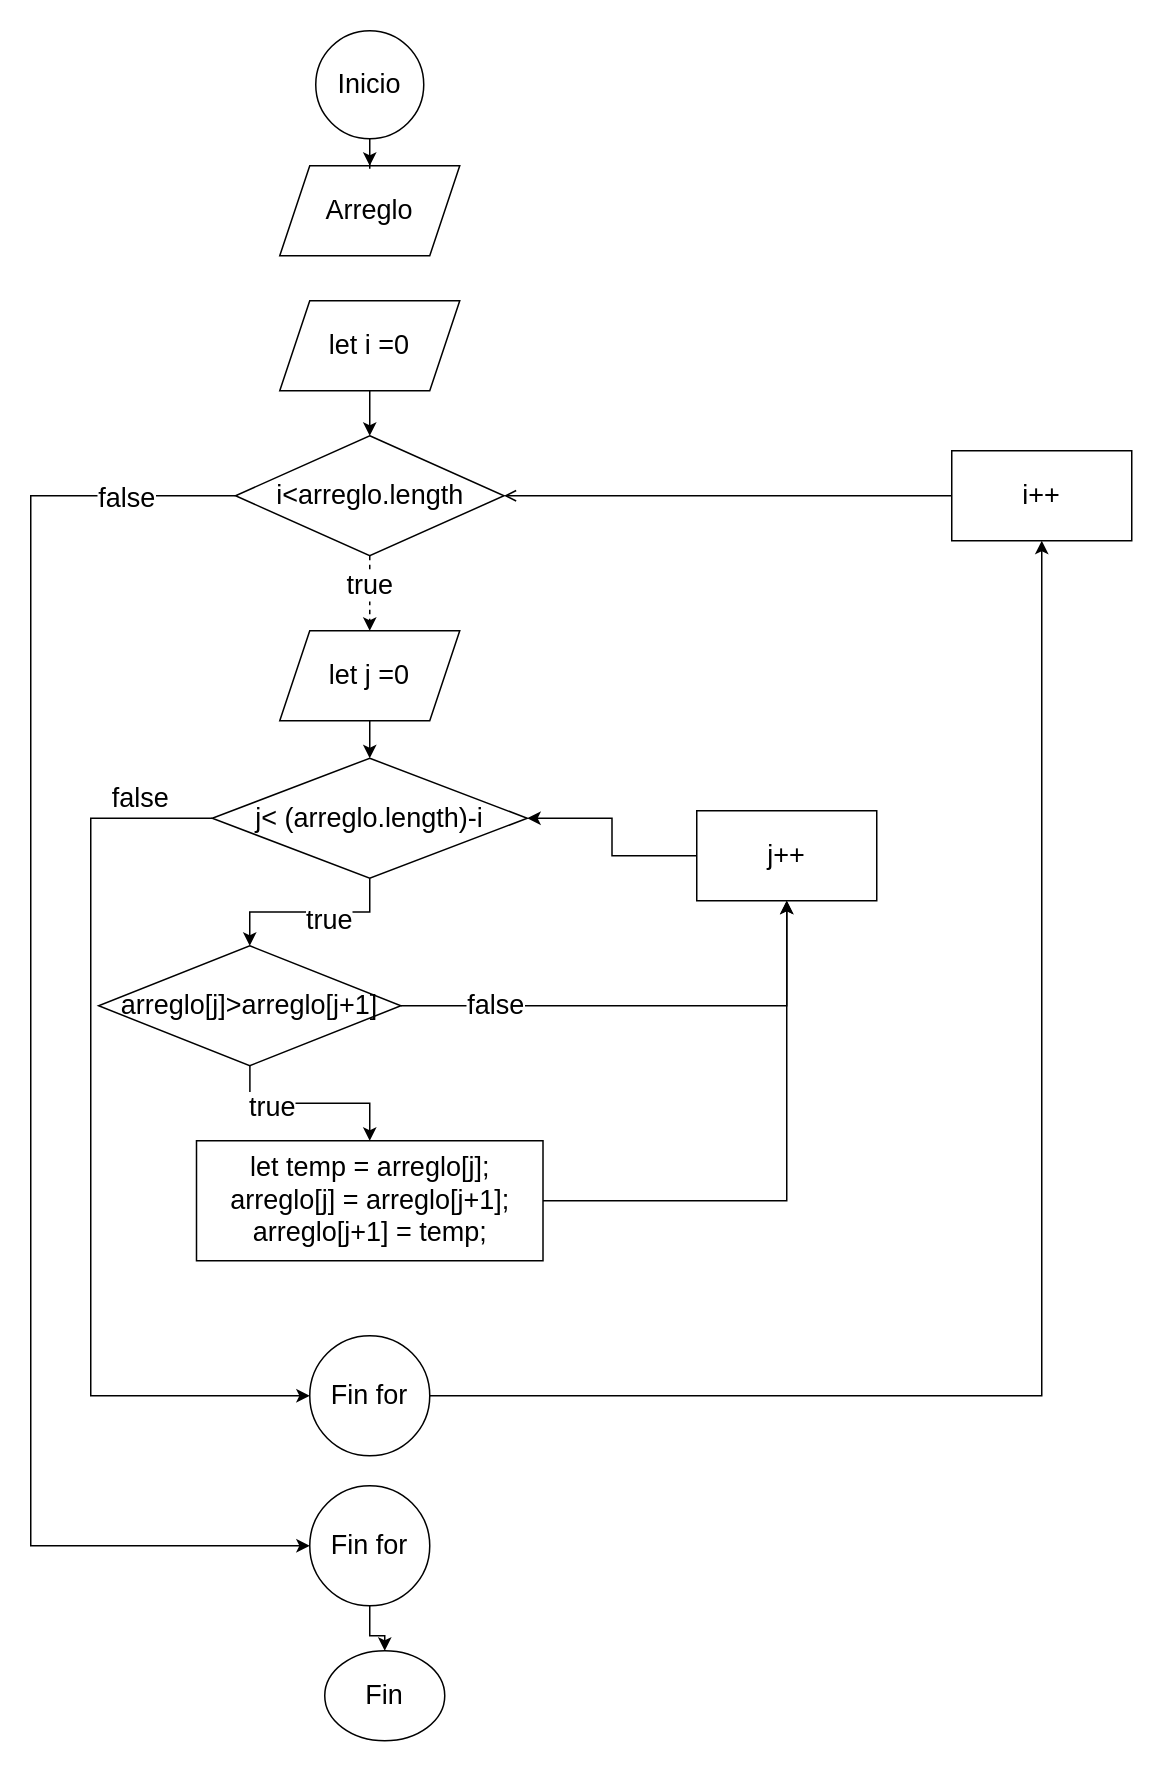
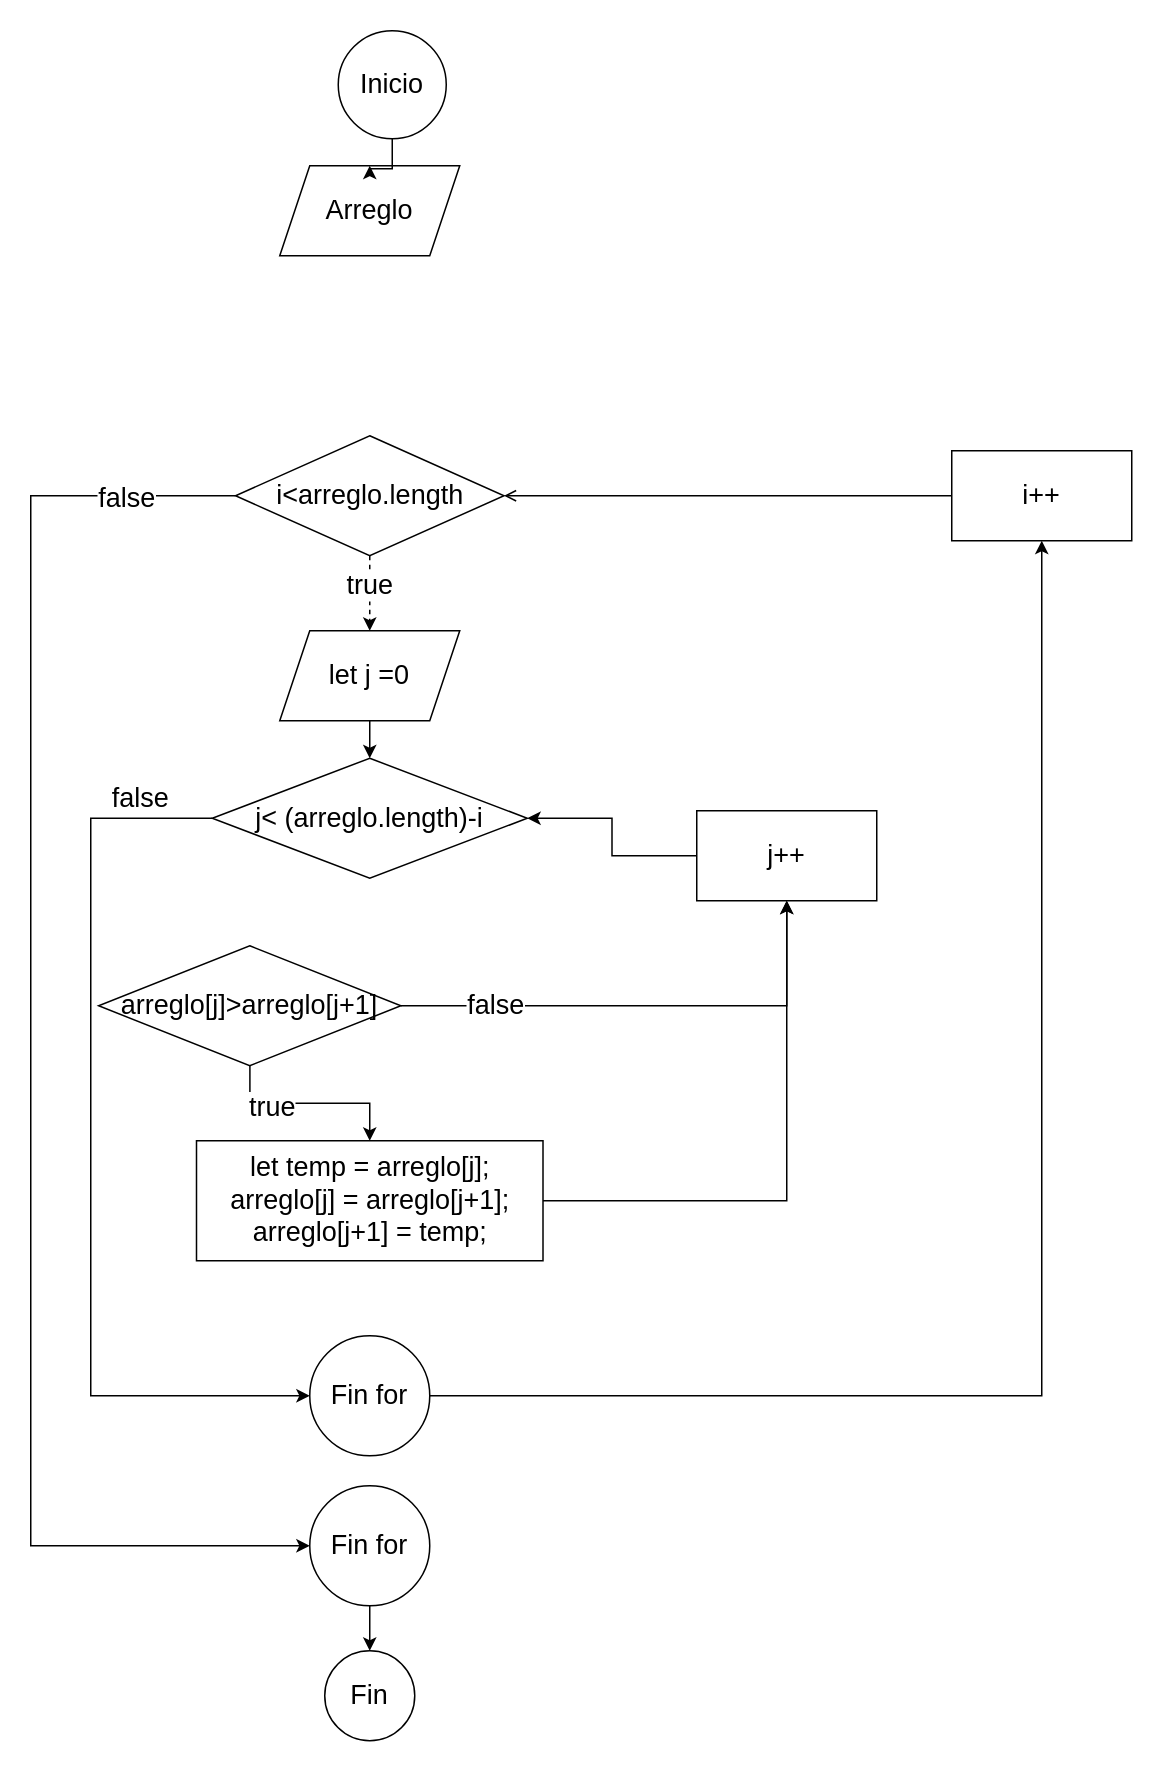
node "Inicio": moved (370, 85) -> (392, 85)
node "let i =0": removed
edge "let i =0" -> "i<arreglo.length": removed
edge "j< (arreglo.length)-i" -> "arreglo[j]>arreglo[j+1]": removed, label "true"
node "Fin": size 120x90 -> 90x90
